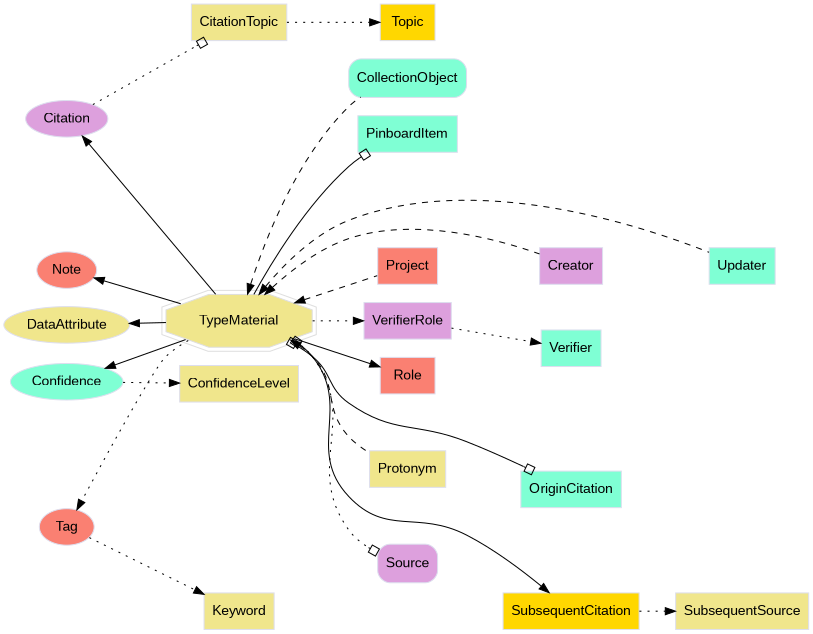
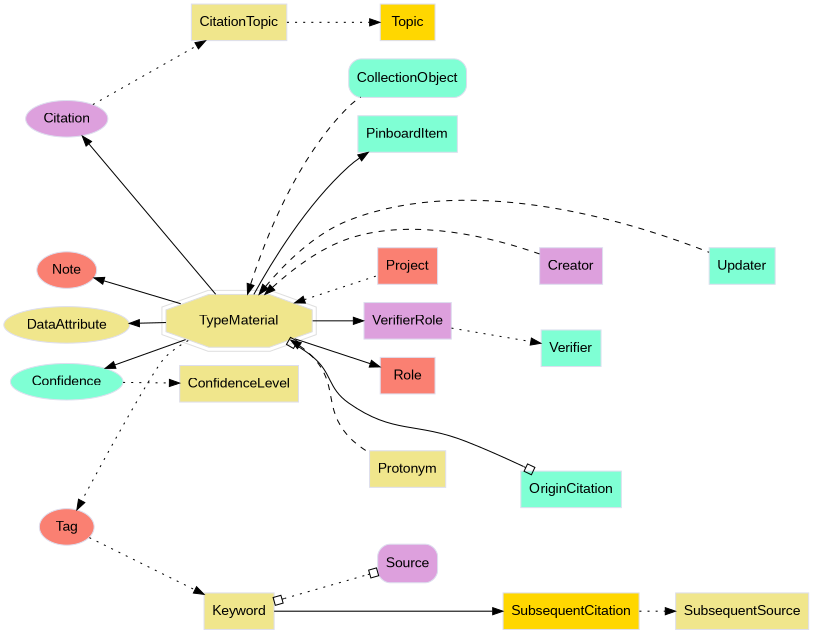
edge "Citation" -> "CitationTopic": arrowhead obox -> normal
edge "TypeMaterial" -> "PinboardItem": arrowhead obox -> normal
edge "Project" -> "TypeMaterial": style dashed -> dotted
edge "TypeMaterial" -> "VerifierRole": style dotted -> solid
edge "TypeMaterial" -- "Source": now "Keyword" -- "Source"
edge "TypeMaterial" -> "SubsequentCitation": now "Keyword" -> "SubsequentCitation"
